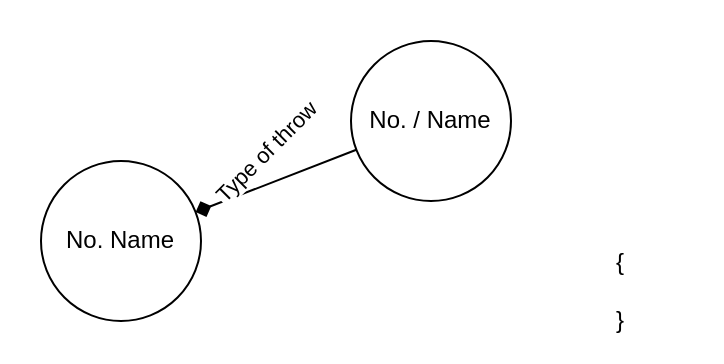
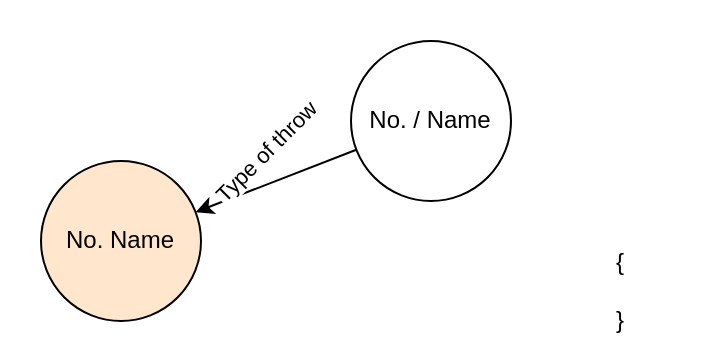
edge "No. / Name" -> "No. Name": arrowhead diamond -> classic
node "No. Name": fillcolor #ffffff -> #ffe6cc
